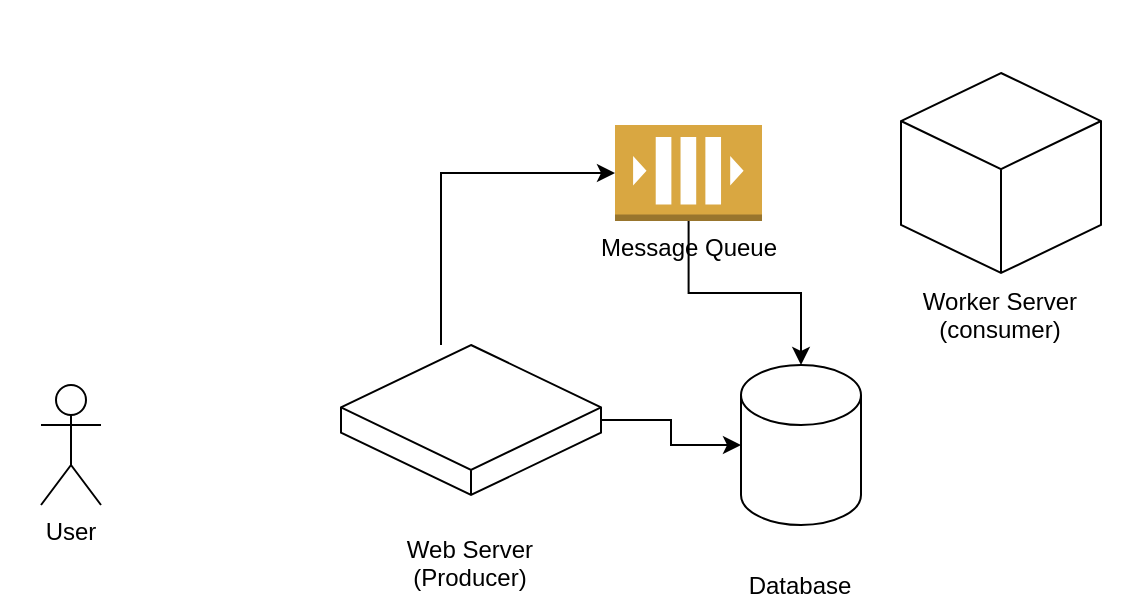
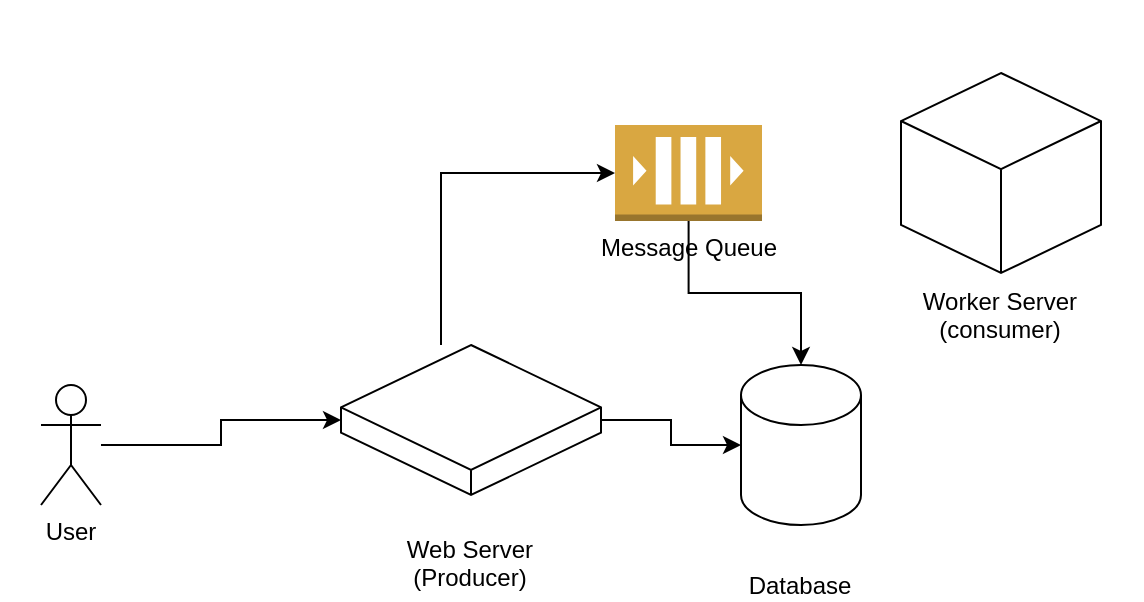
edge "User" -> "Web Server (Producer)": added
